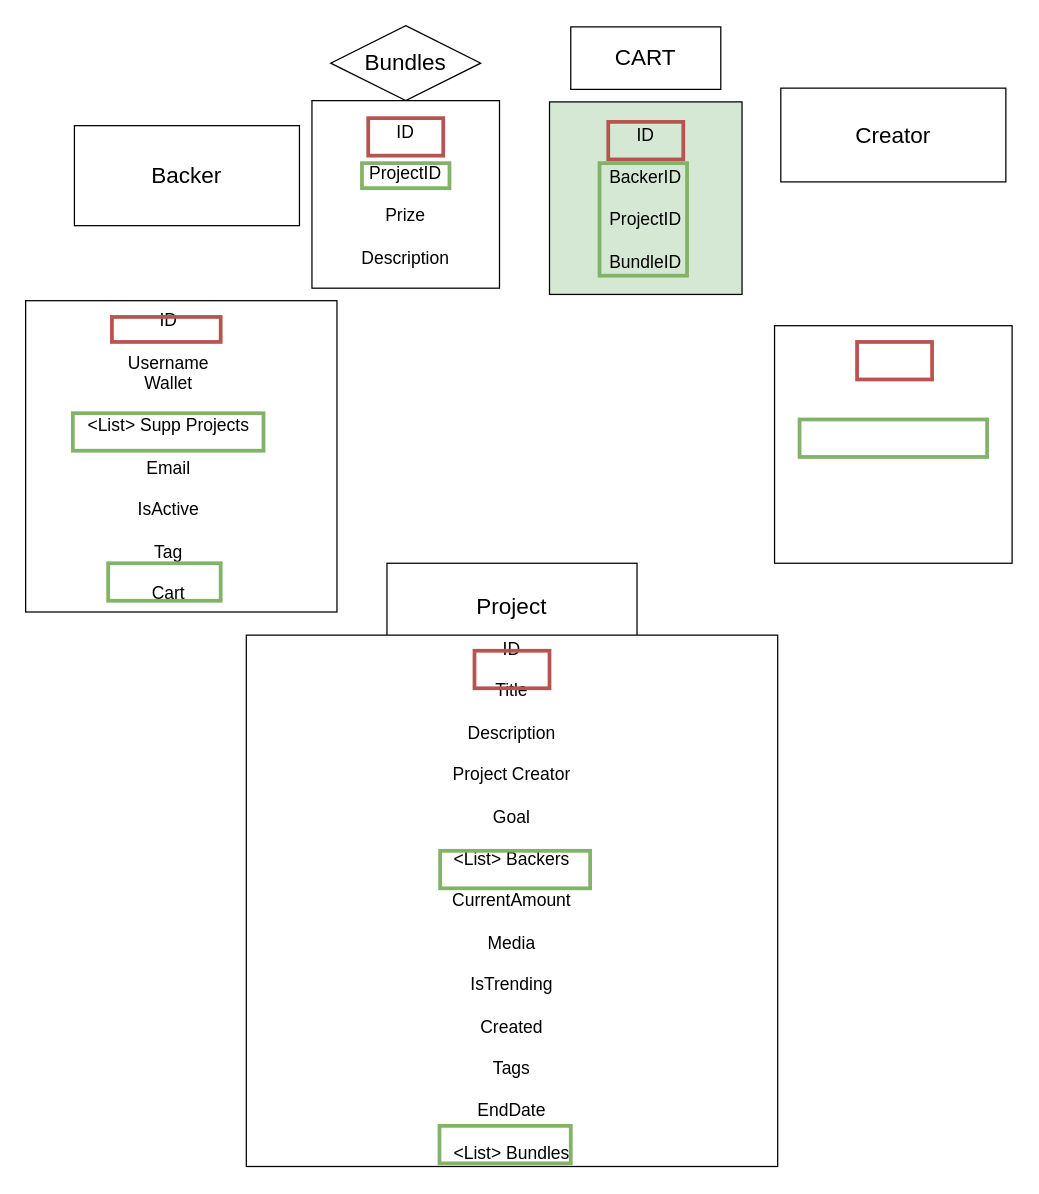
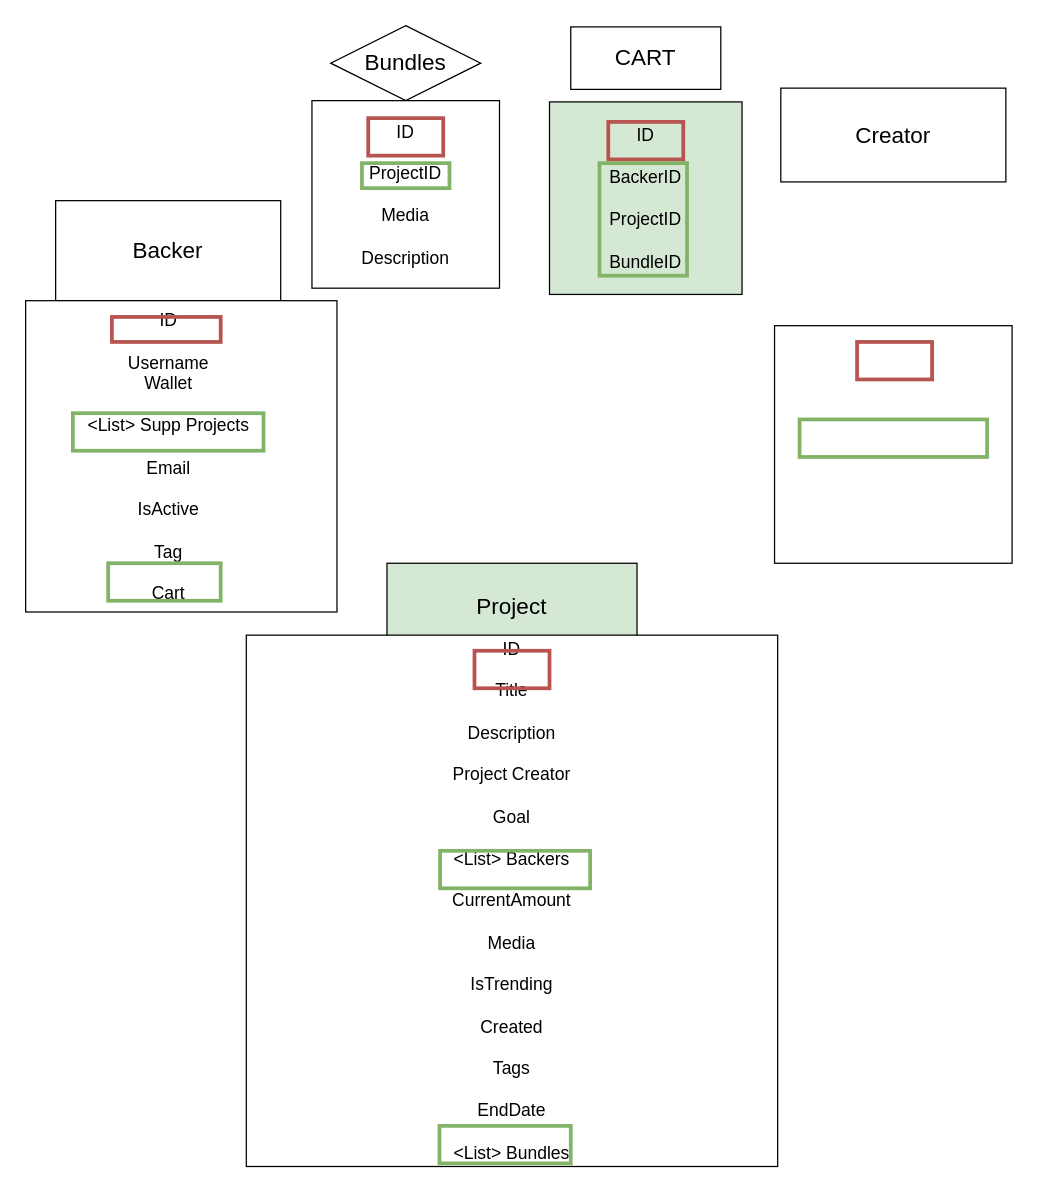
node "Backer": moved (187, 176) -> (168, 251)
node "ID ProjectID Prize Description": label "ID ProjectID Prize Description" -> "ID ProjectID Media Description"
node "Project": fillcolor #ffffff -> #d5e8d4
